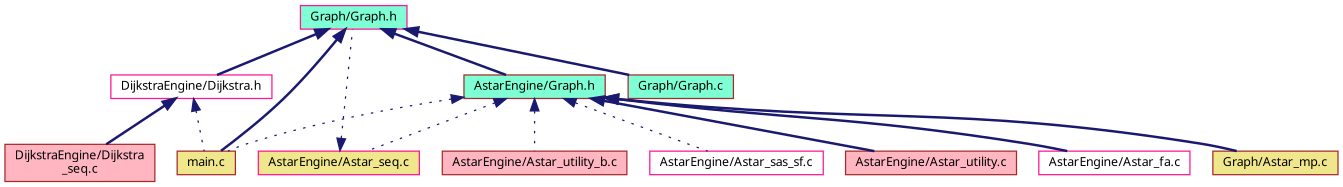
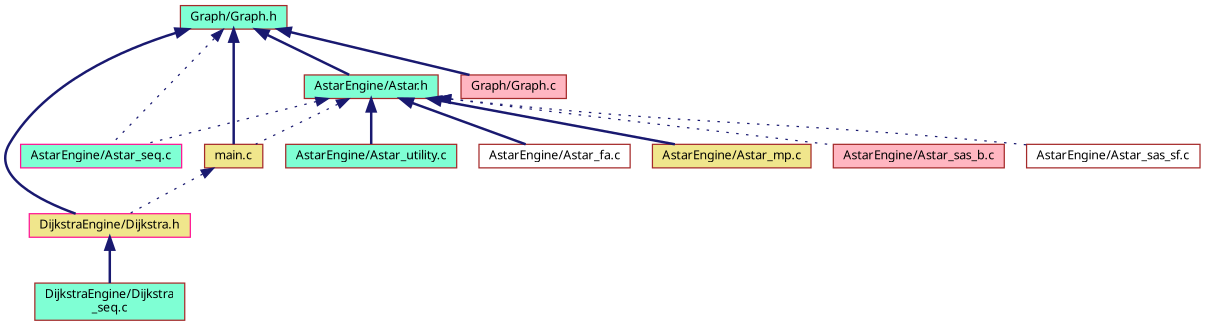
node "Graph/Graph.h": color deeppink -> brown
edge "Graph/Graph.h" -> "AstarEngine/Astar_seq.c": reversed
node "DijkstraEngine/Dijkstra.h": fillcolor white -> khaki
node "AstarEngine/Graph.h": label "AstarEngine/Graph.h" -> "AstarEngine/Astar.h"
node "Graph/Graph.c": fillcolor aquamarine -> lightpink
edge "main.c" -> "DijkstraEngine/Dijkstra.h": reversed
node "DijkstraEngine/Dijkstra _seq.c": fillcolor lightpink -> aquamarine
node "AstarEngine/Astar_seq.c": fillcolor khaki -> aquamarine
node "AstarEngine/Astar_utility_b.c": label "AstarEngine/Astar_utility_b.c" -> "AstarEngine/Astar_sas_b.c"
node "AstarEngine/Astar_sas_sf.c": color deeppink -> brown
node "AstarEngine/Astar_utility.c": fillcolor lightpink -> aquamarine
node "AstarEngine/Astar_fa.c": color deeppink -> brown
node "Graph/Astar_mp.c": label "Graph/Astar_mp.c" -> "AstarEngine/Astar_mp.c"
